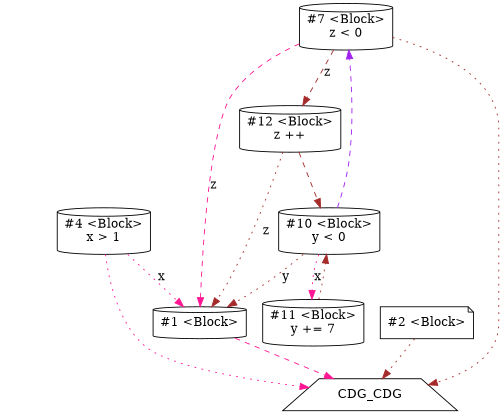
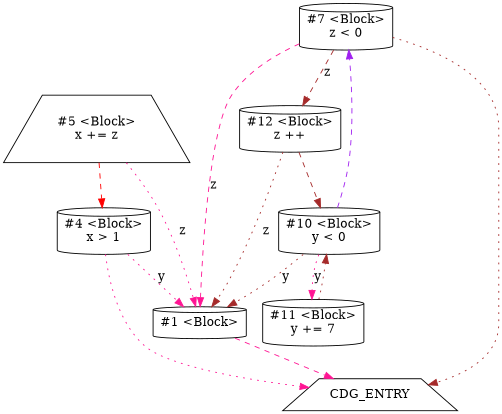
node "#5 <Block> x += z": added
edge "#4 <Block> x > 1" -> "#1 <Block>": label "x" -> "y"
edge "#10 <Block> y < 0" -> "#11 <Block> y += 7": label "x" -> "y"
node "#2 <Block>": removed
node "CDG_CDG": label "CDG_CDG" -> "CDG_ENTRY"
